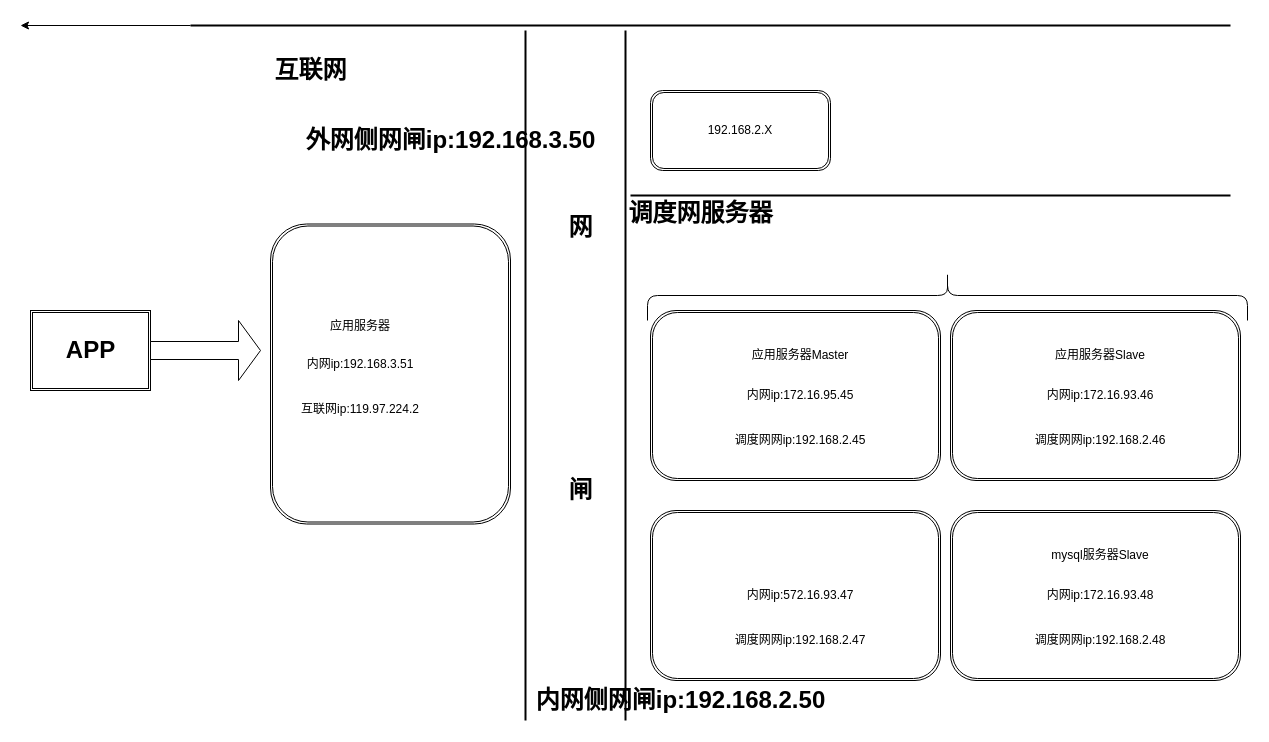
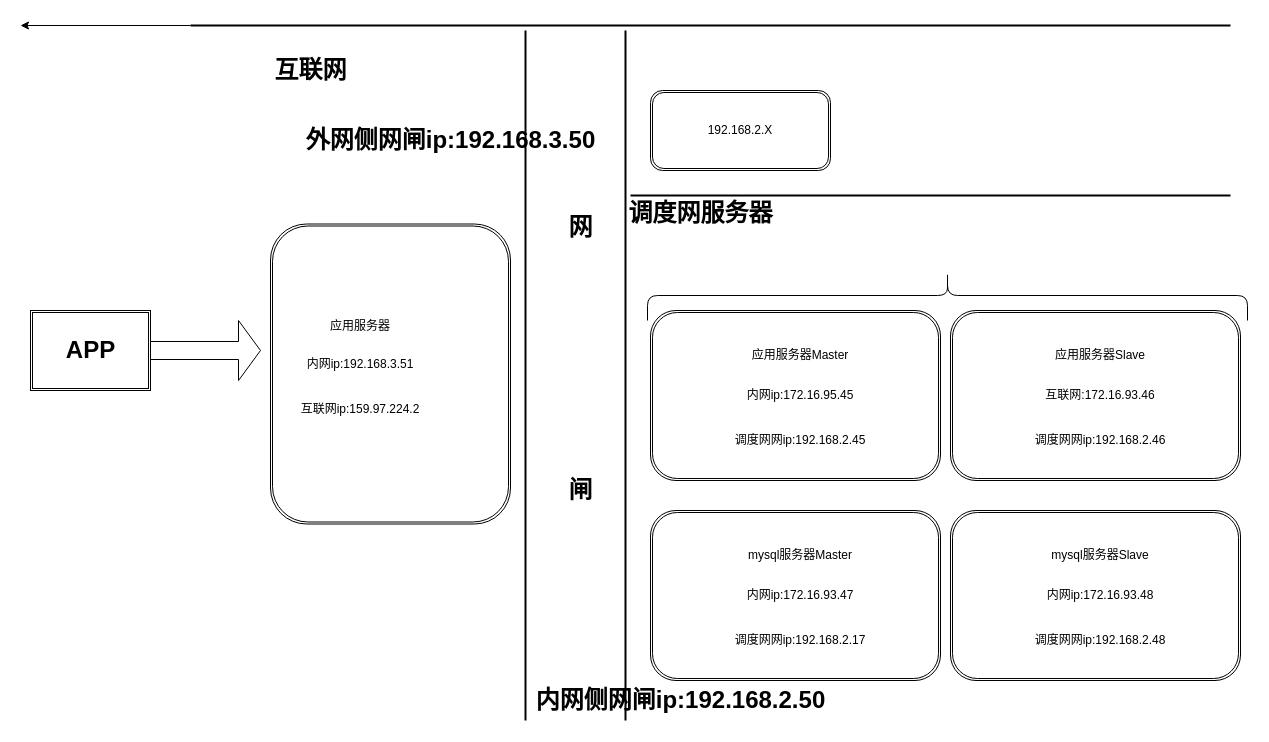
node "内网ip:172.16.93.46": label "内网ip:172.16.93.46" -> "互联网:172.16.93.46"
node "互联网ip:119.97.224.2": label "互联网ip:119.97.224.2" -> "互联网ip:159.97.224.2"
node "mysql服务器Master": added
node "内网ip:572.16.93.47": label "内网ip:572.16.93.47" -> "内网ip:172.16.93.47"
node "调度网网ip:192.168.2.47": label "调度网网ip:192.168.2.47" -> "调度网网ip:192.168.2.17"
